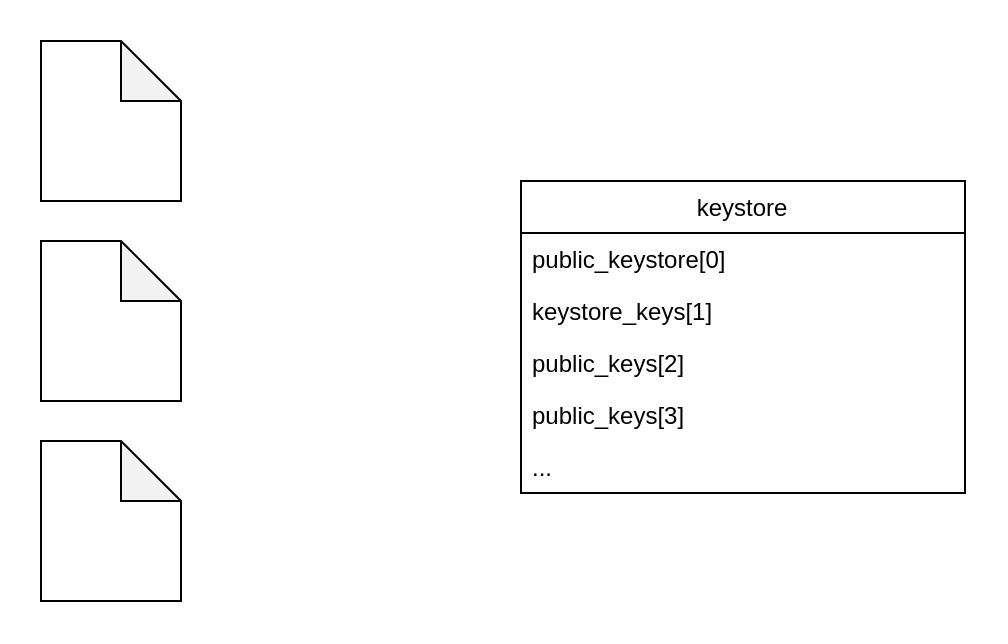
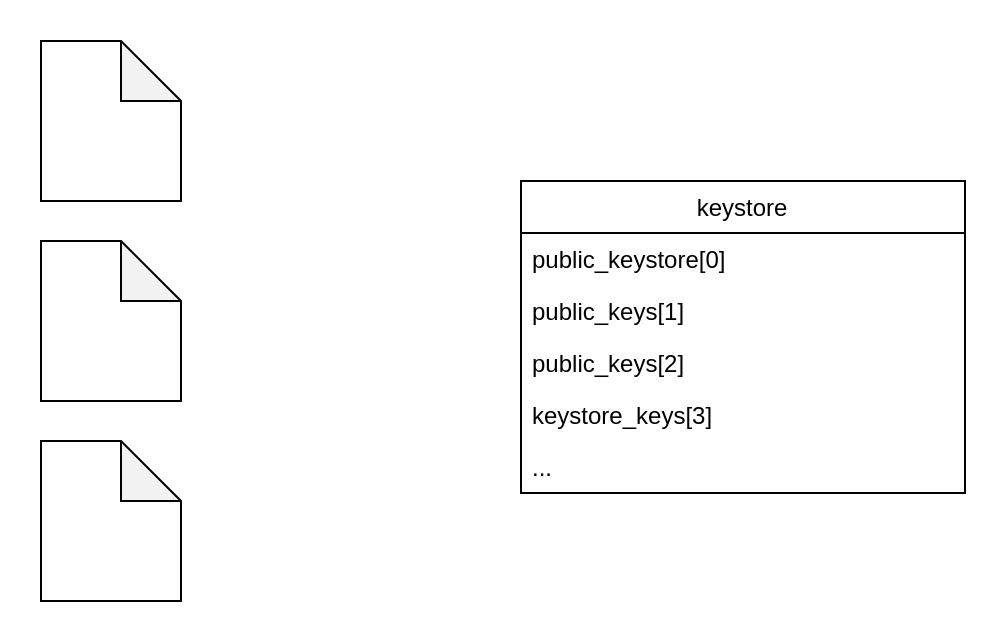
node "keystore_keys[1]": label "keystore_keys[1]" -> "public_keys[1]"
node "public_keys[3]": label "public_keys[3]" -> "keystore_keys[3]"
